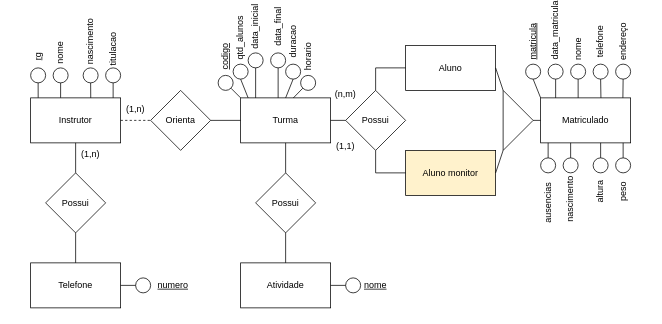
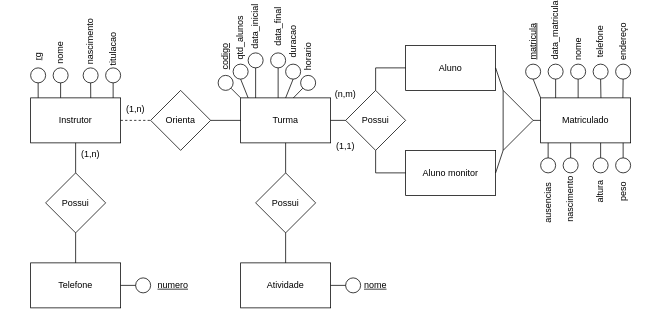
node "Aluno monitor": fillcolor #fff2cc -> #ffffff
